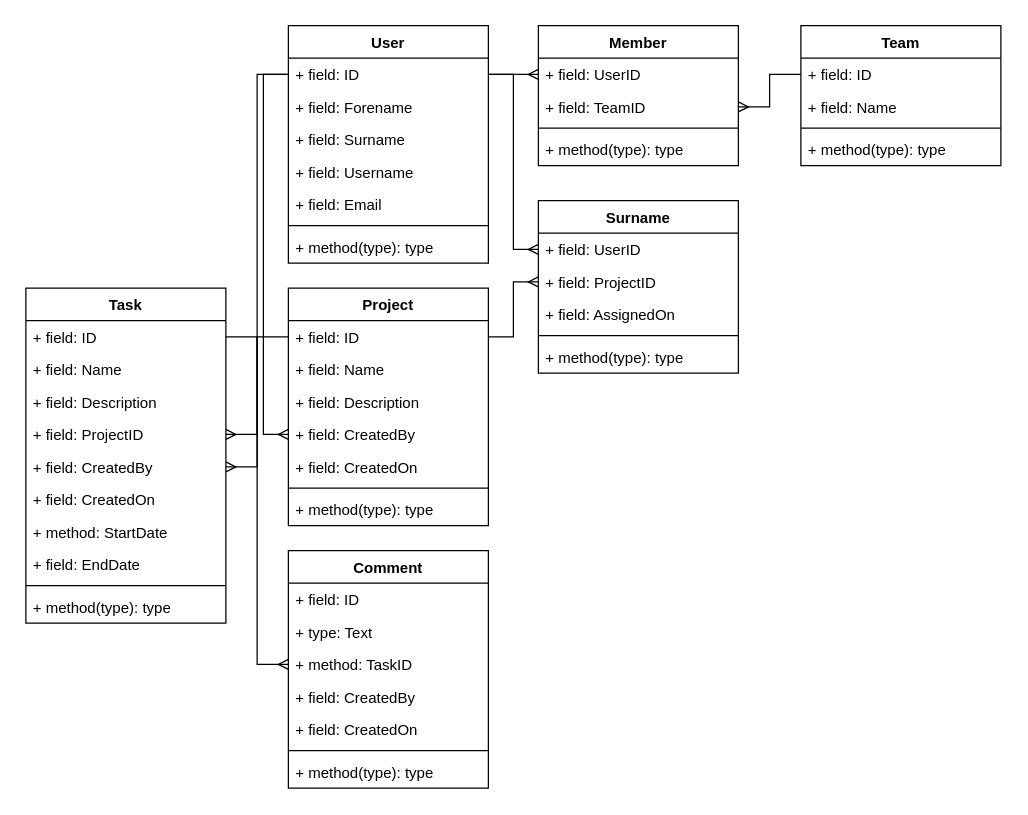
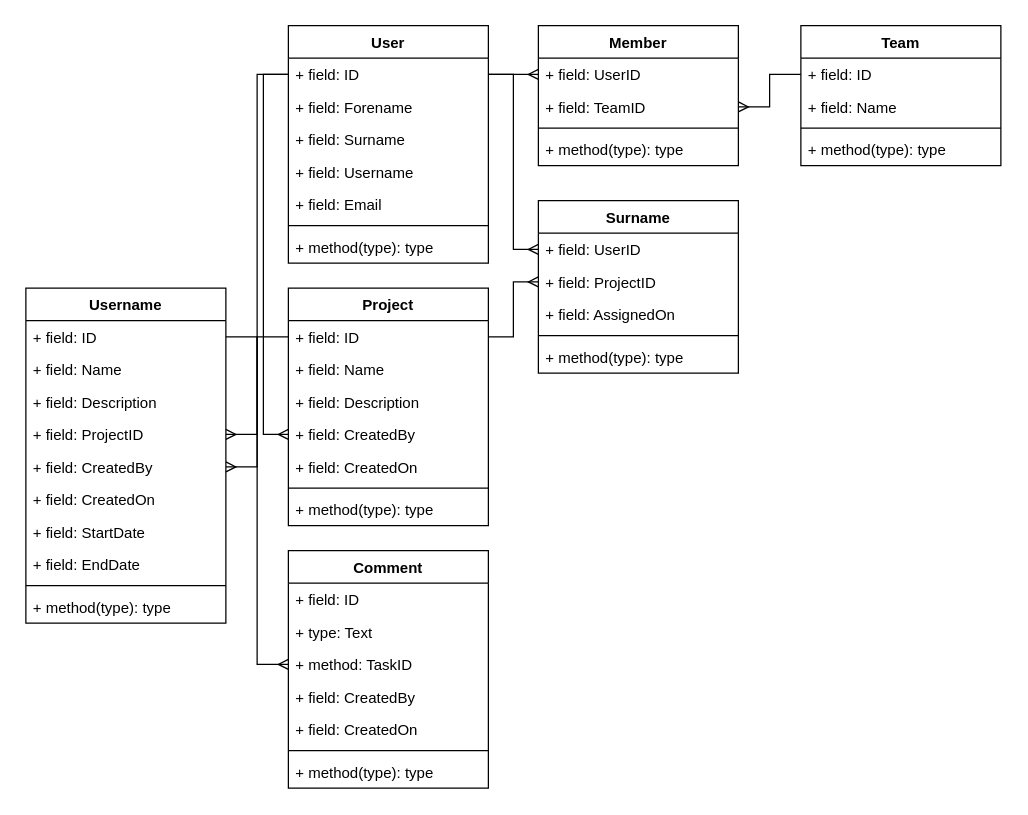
node "Task": label "Task" -> "Username"
node "+ method: StartDate": label "+ method: StartDate" -> "+ field: StartDate"
